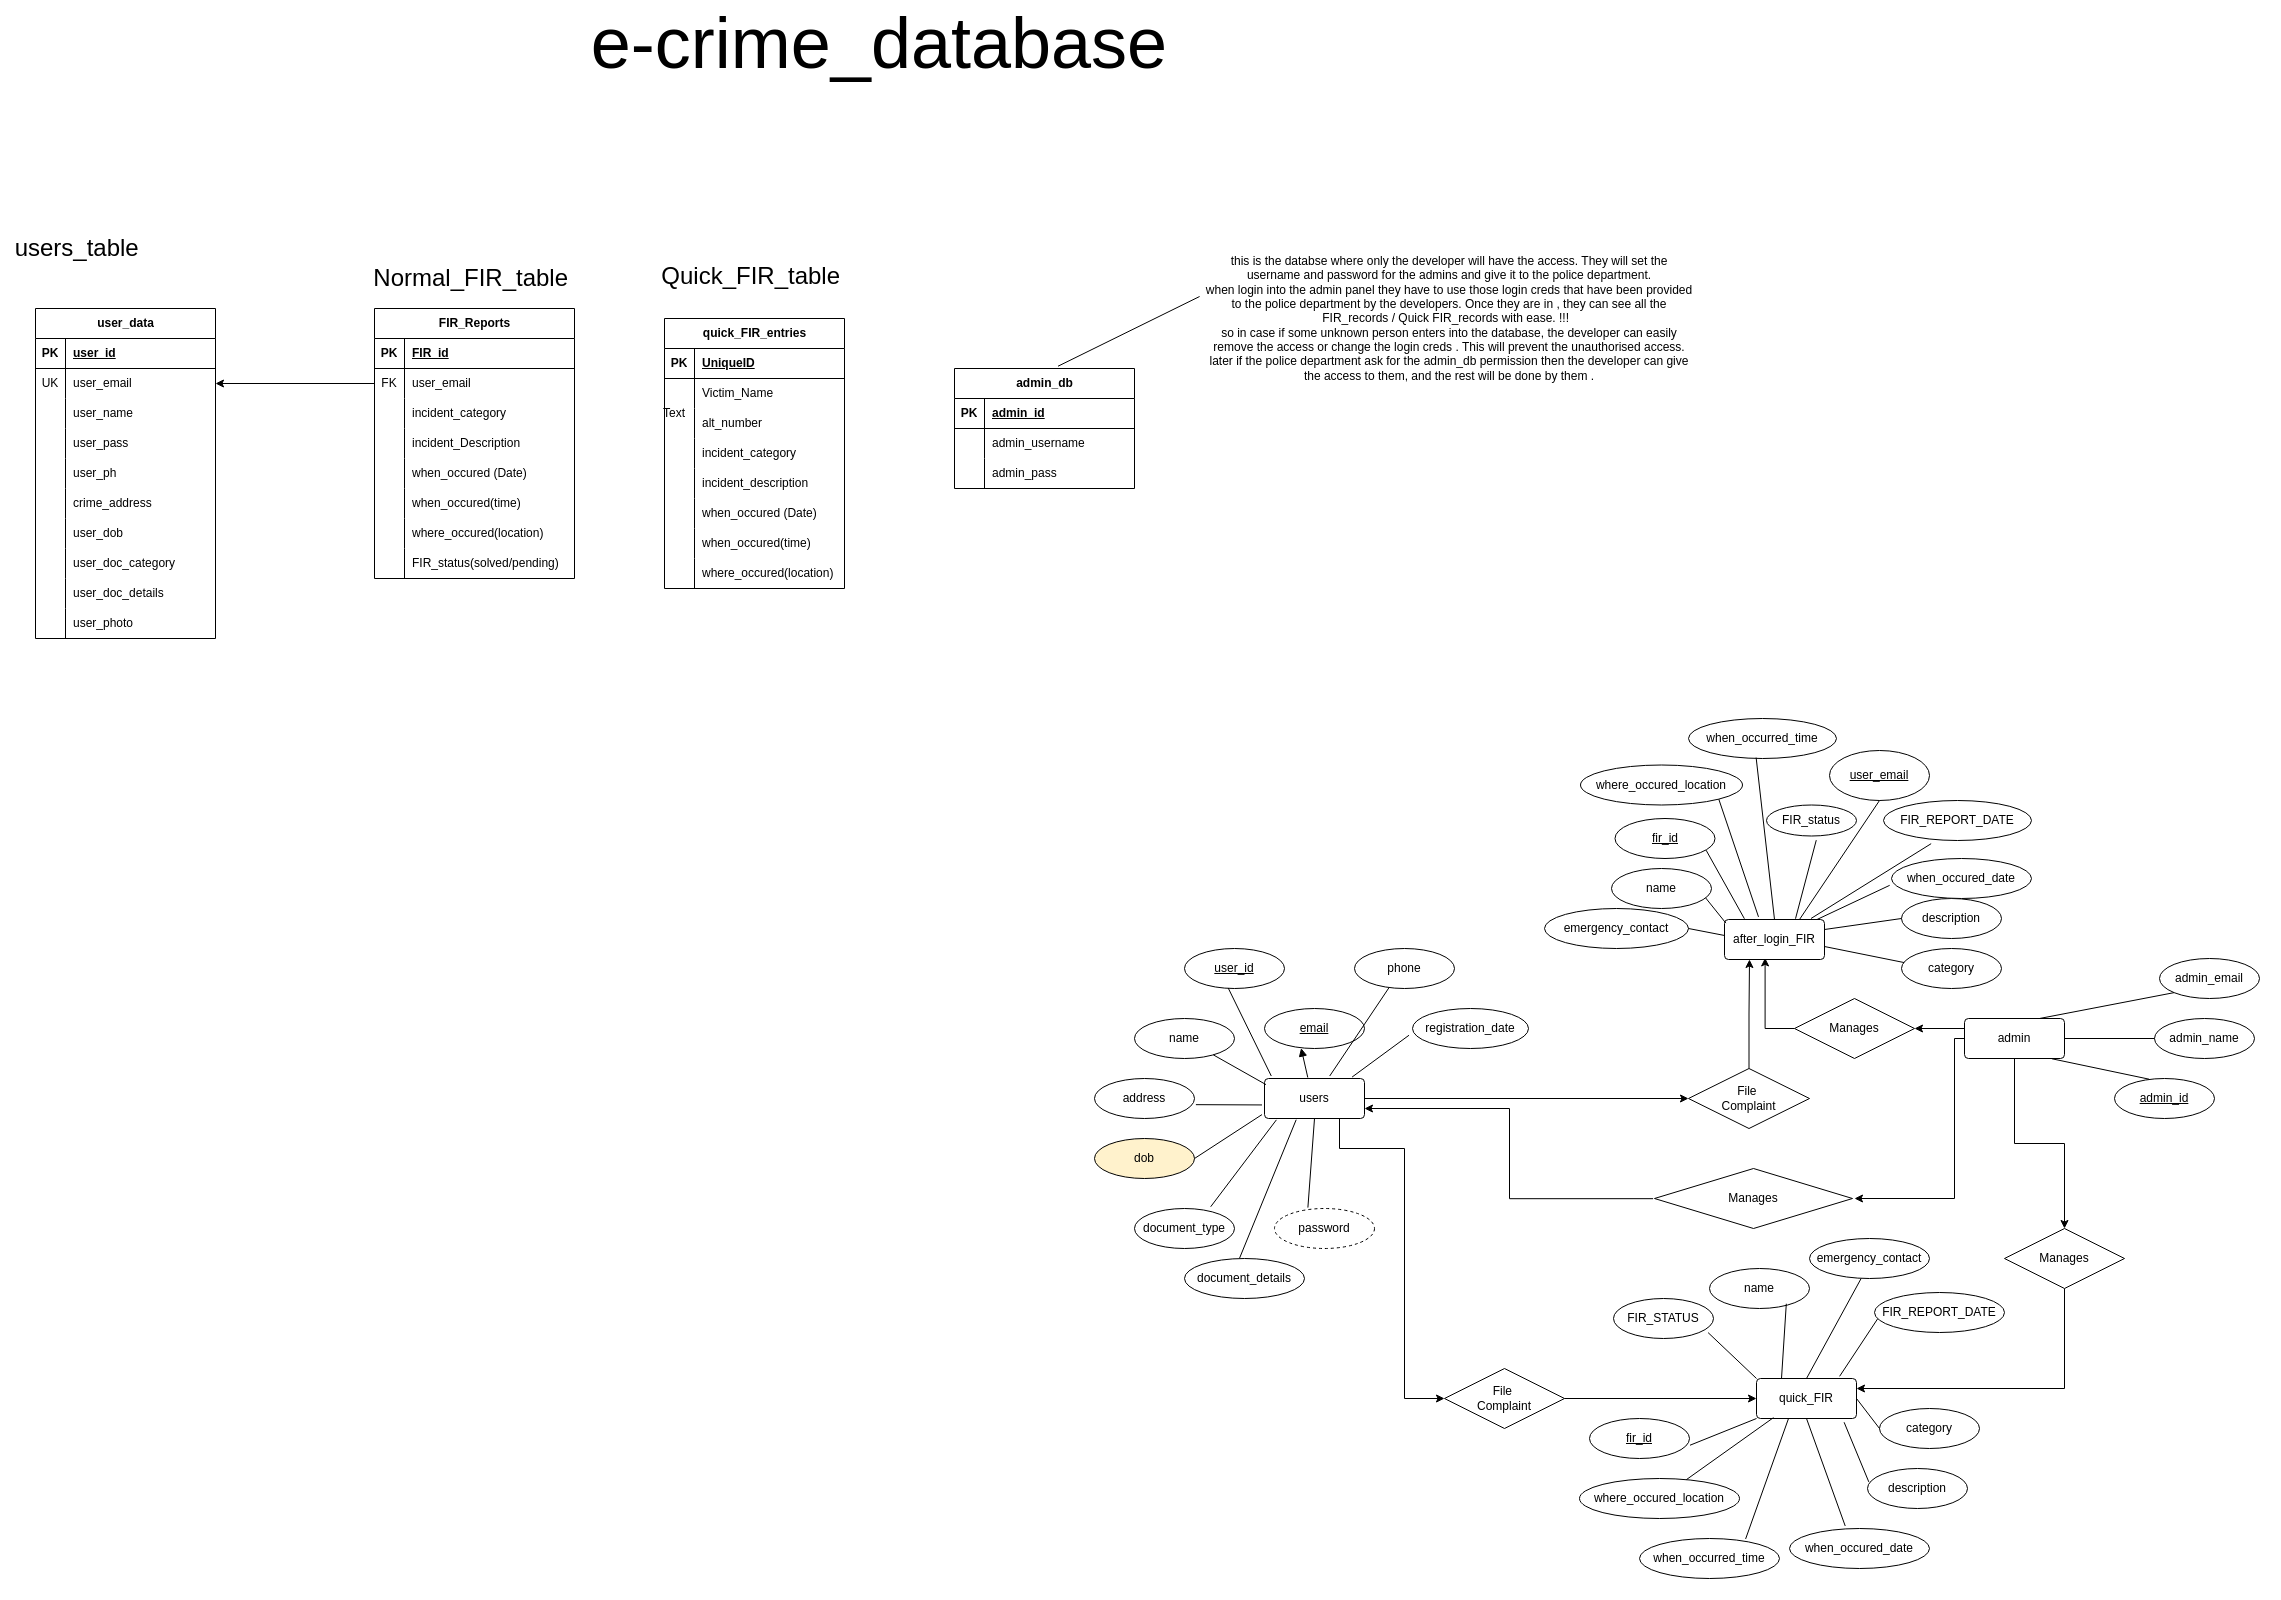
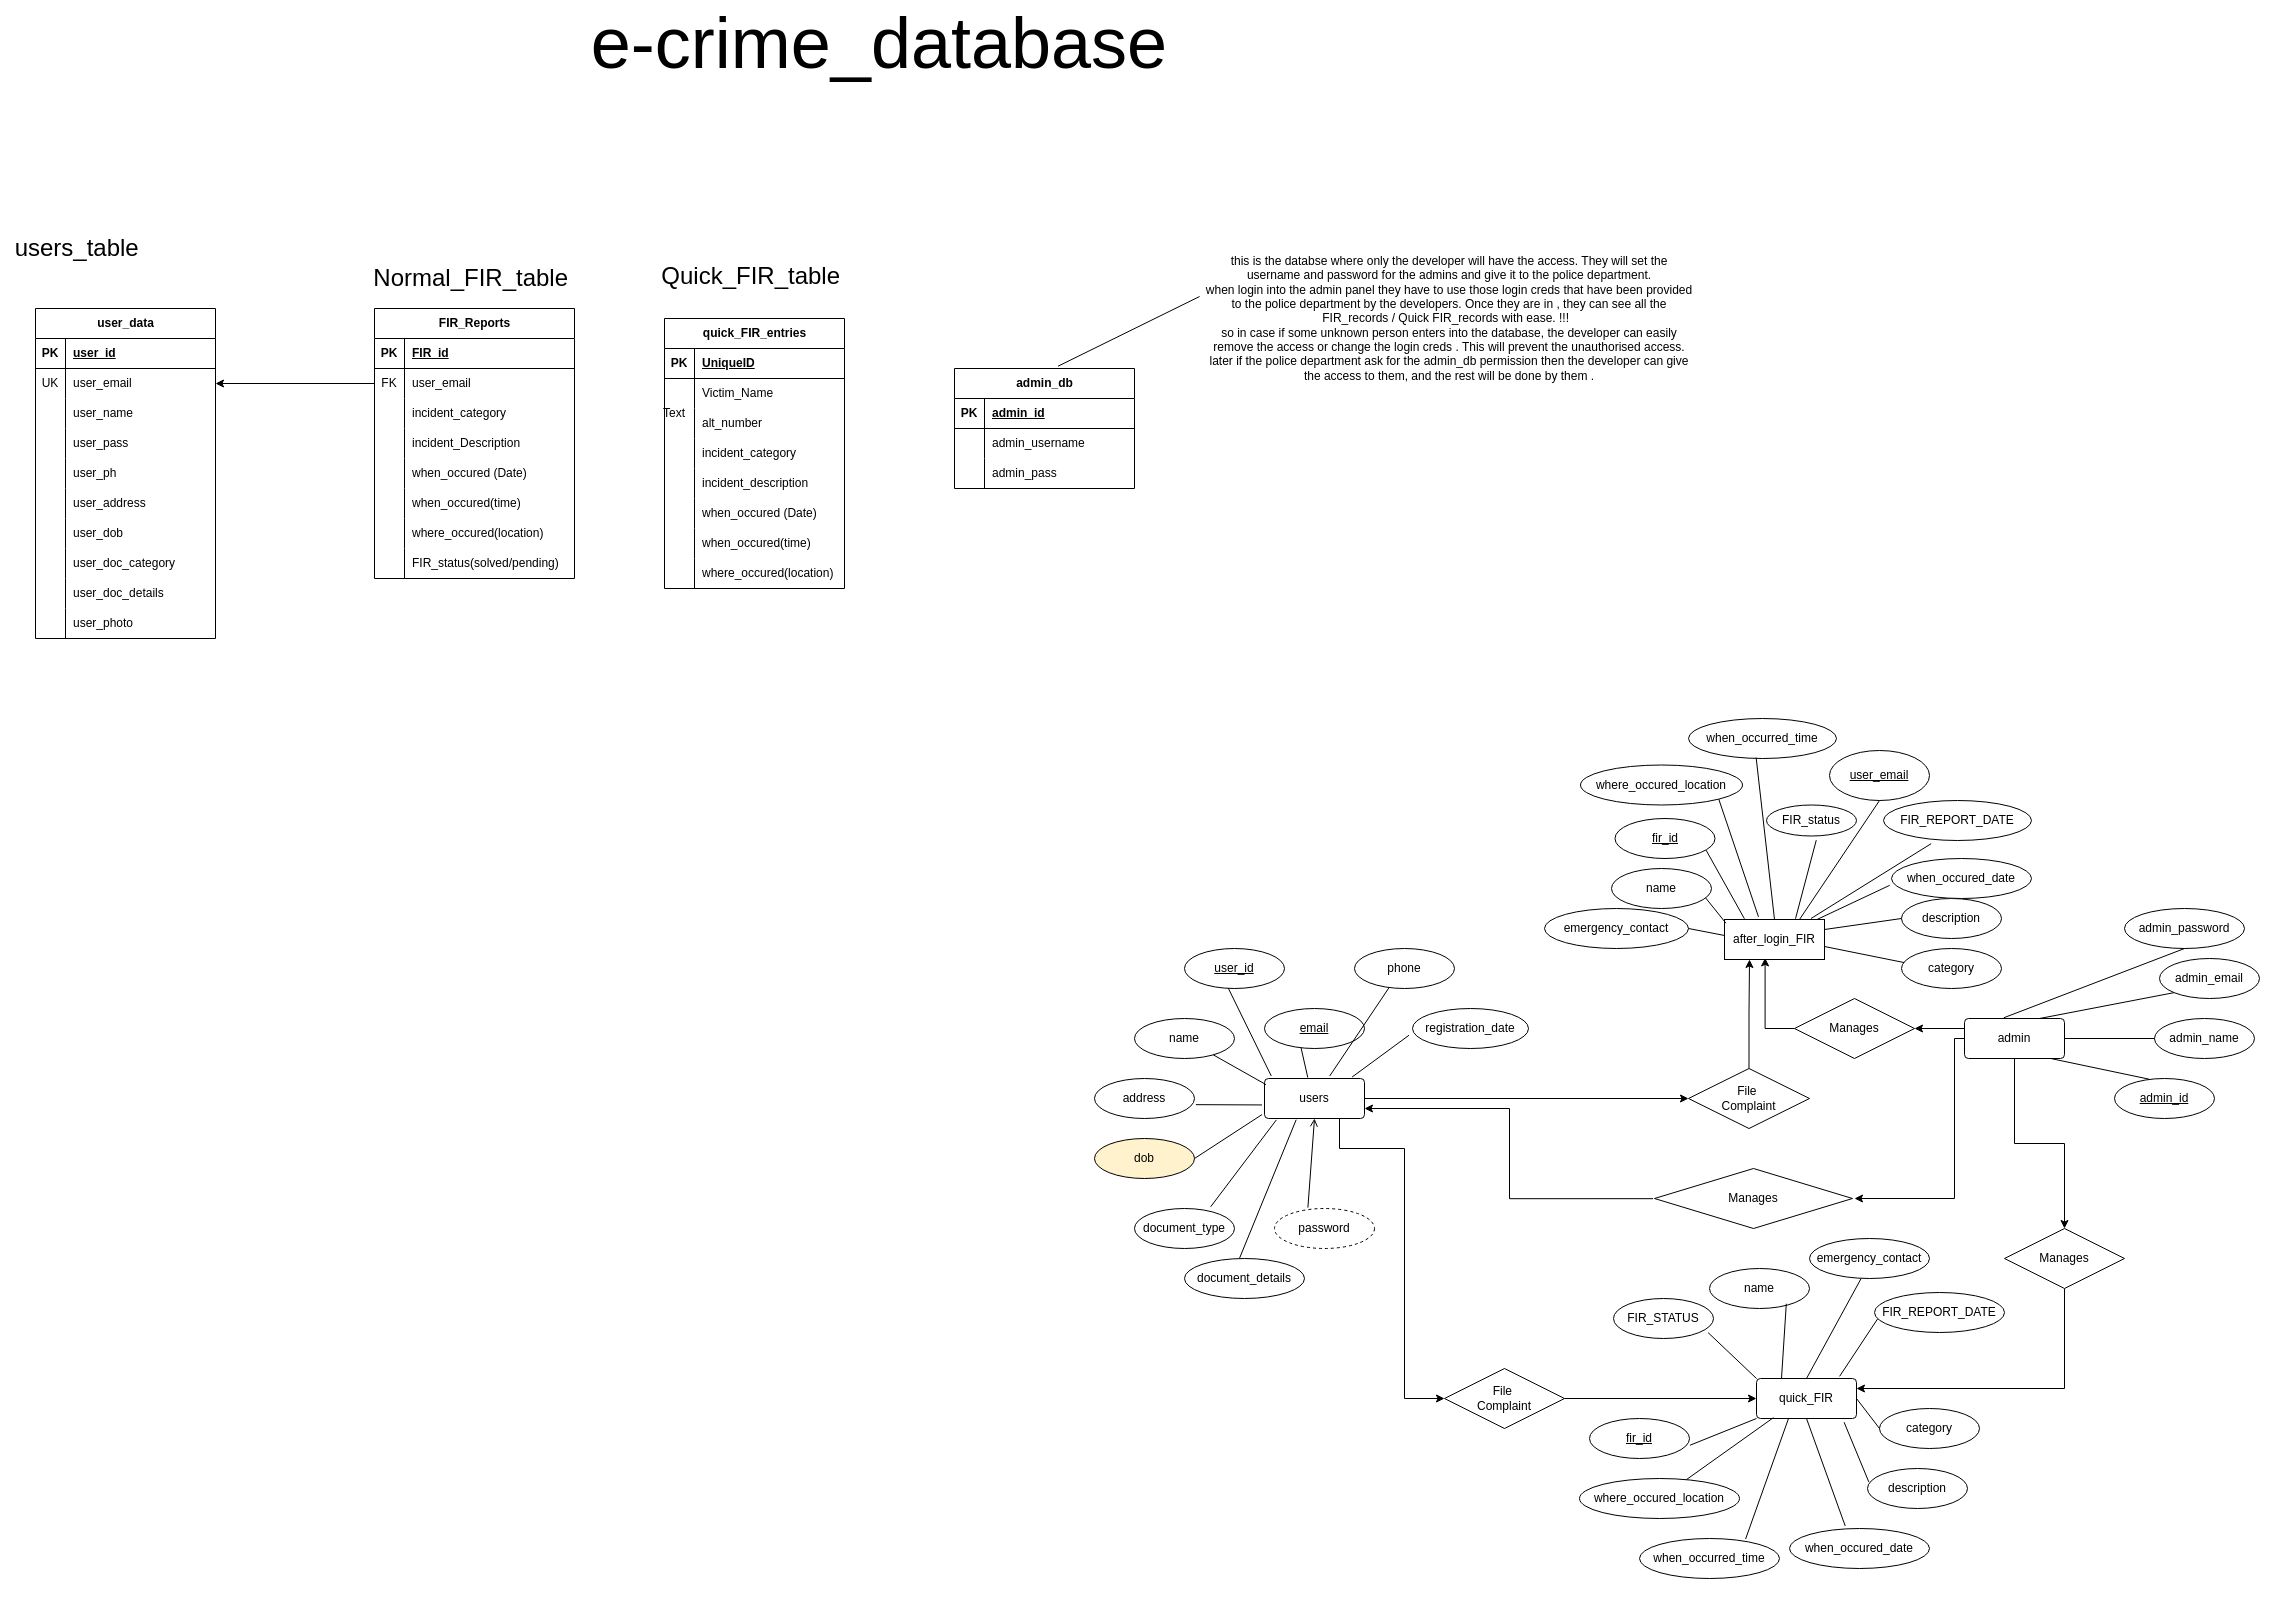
node "crime_address": label "crime_address" -> "user_address"
node "admin_password": added
node "after_login_FIR": shape rounded rectangle -> rectangle
edge "admin_password" -- "admin": added
edge "users" -> "email": arrowhead block -> none
edge "users" -- "password": arrowhead none -> open
